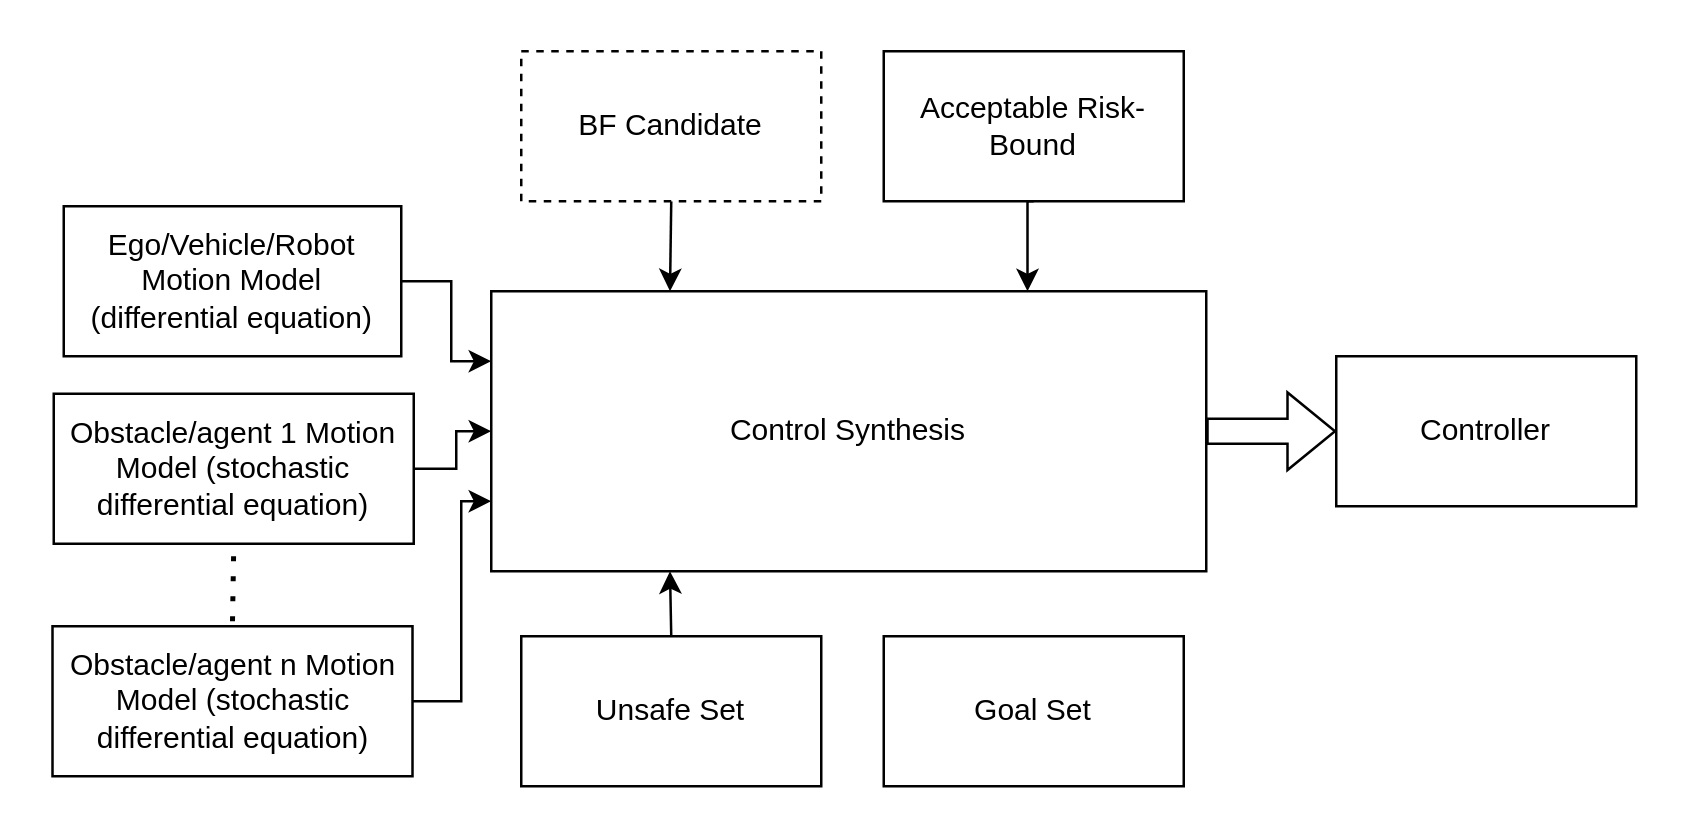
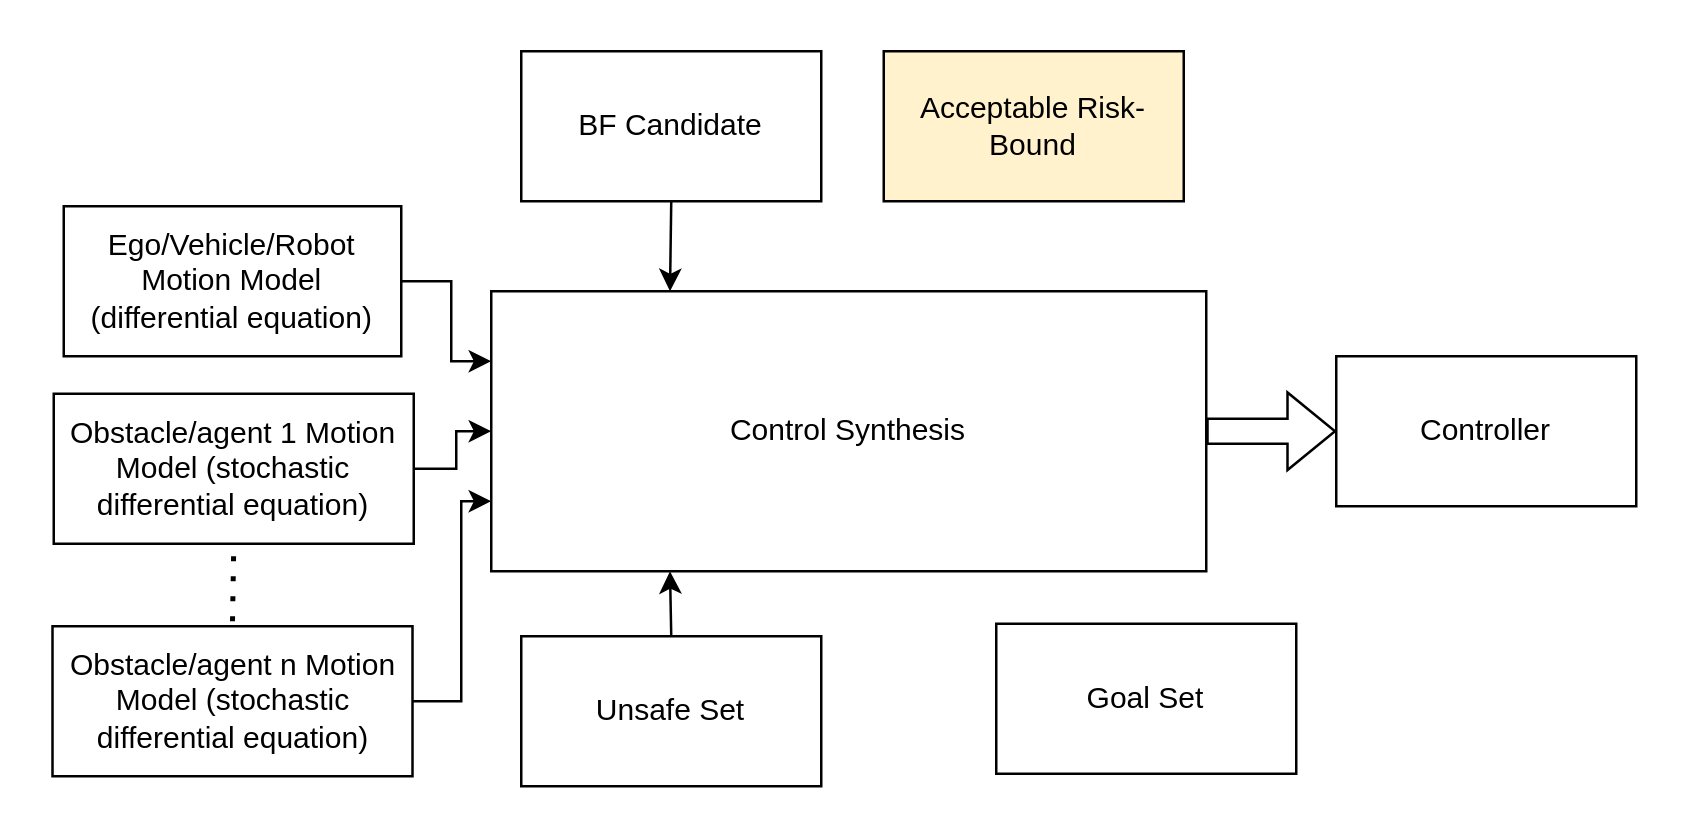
node "BF Candidate": style dashed -> solid
node "Acceptable Risk-Bound": fillcolor #ffffff -> #fff2cc
edge "Acceptable Risk-Bound" -> "Control Synthesis": removed
node "Goal Set": moved (1034, 711) -> (1146, 699)
